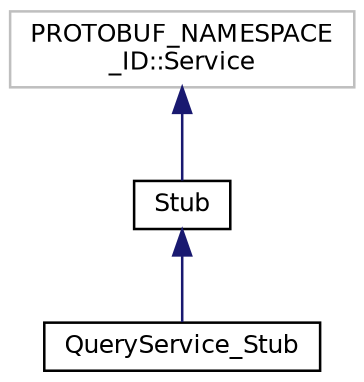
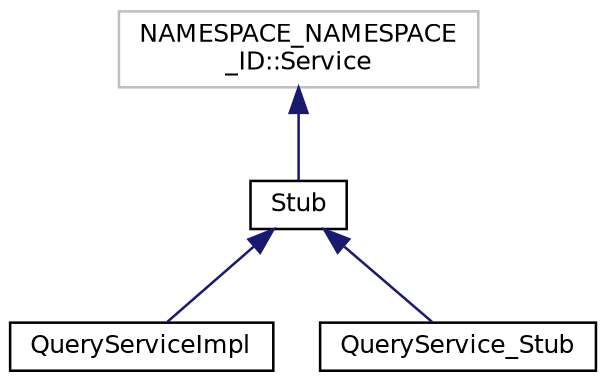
node "PROTOBUF_NAMESPACE _ID::Service": label "PROTOBUF_NAMESPACE _ID::Service" -> "NAMESPACE_NAMESPACE _ID::Service"
node "QueryServiceImpl": added
